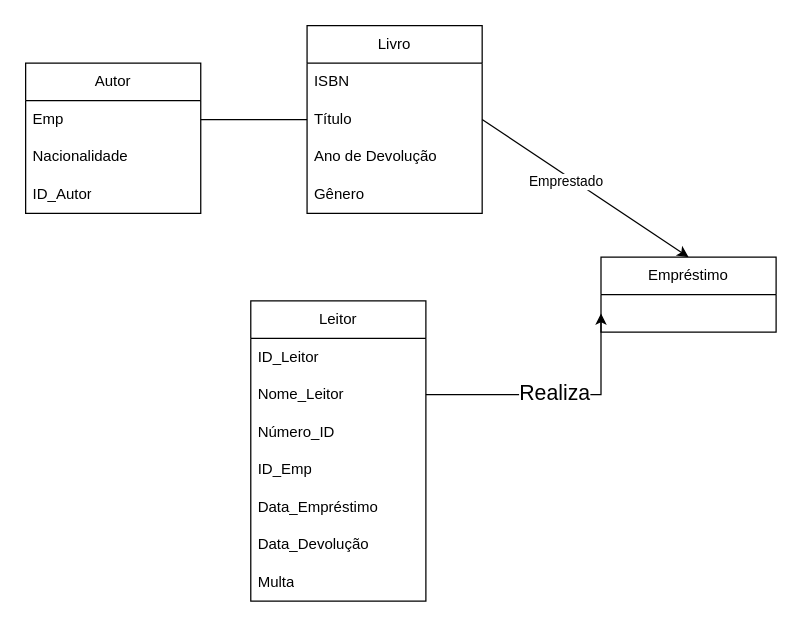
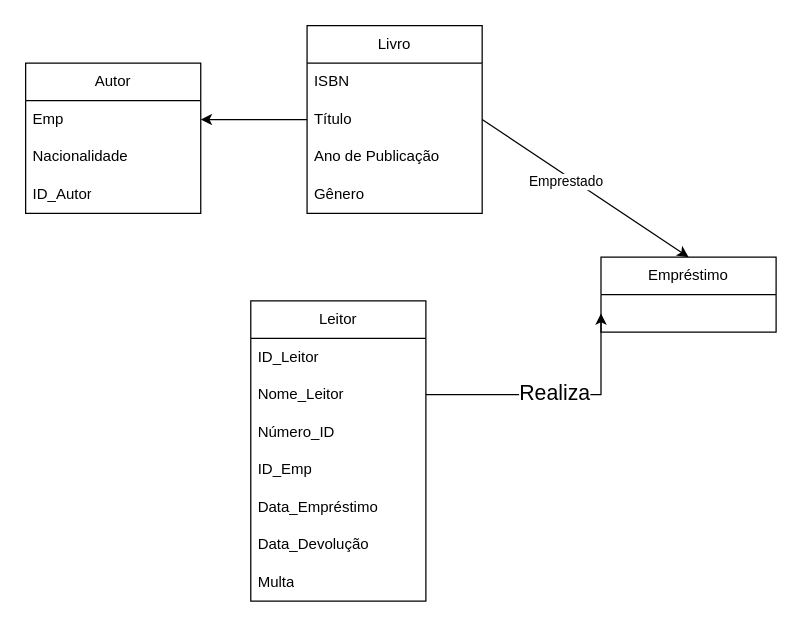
edge "Emp" -- "Título": arrowhead none -> classic
node "Ano de Devolução": label "Ano de Devolução" -> "Ano de Publicação"
